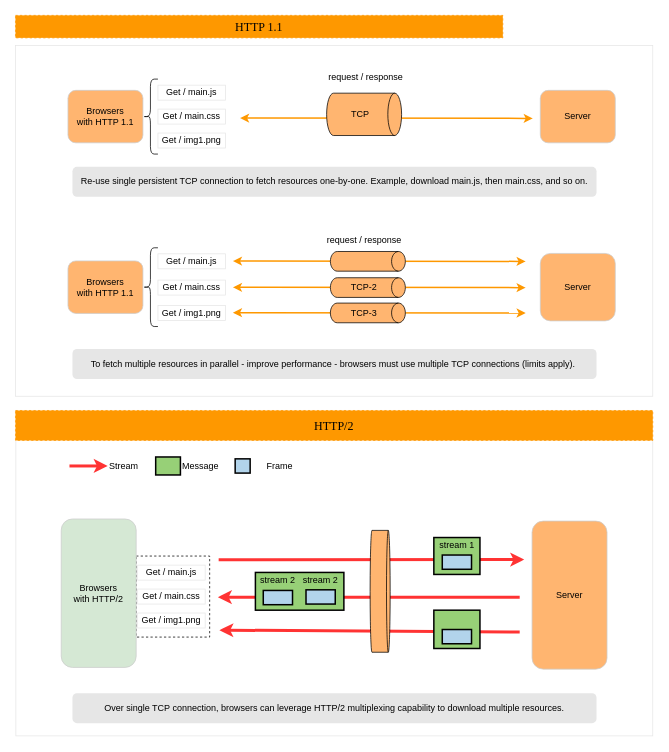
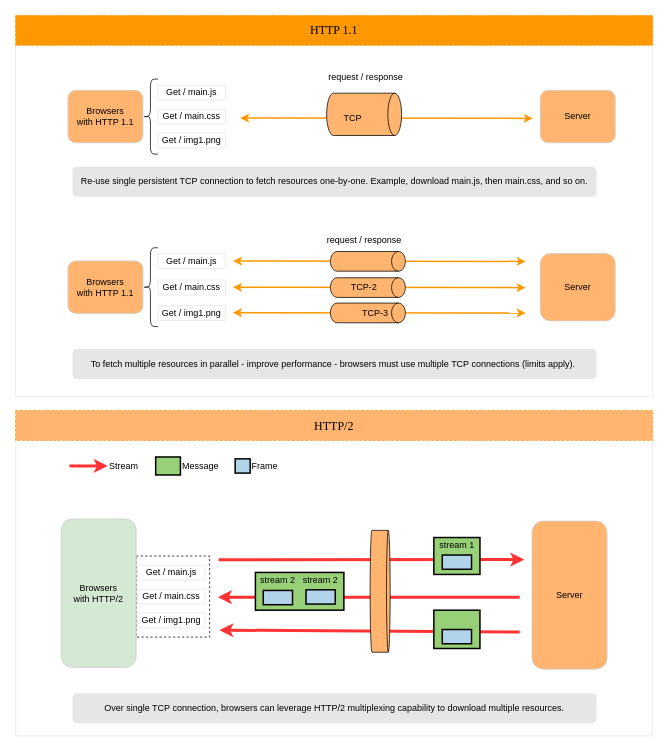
node "HTTP 1.1": size 488x23 -> 638x30
node "TCP": moved (360, 114) -> (353, 118)
node "TCP-3": moved (364, 313) -> (375, 313)
node "HTTP/2": fillcolor #fe9800 -> #ffb570
node "Frame": moved (280, 466) -> (265, 466)
